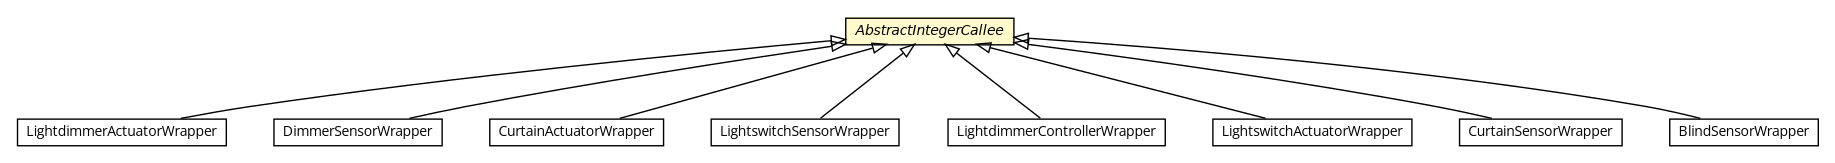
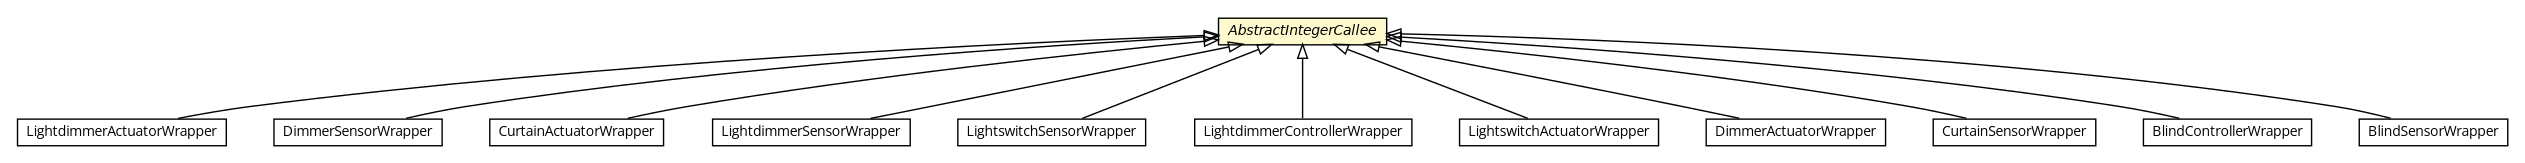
node "LightdimmerSensorWrapper": added
node "DimmerActuatorWrapper": added
node "BlindControllerWrapper": added
